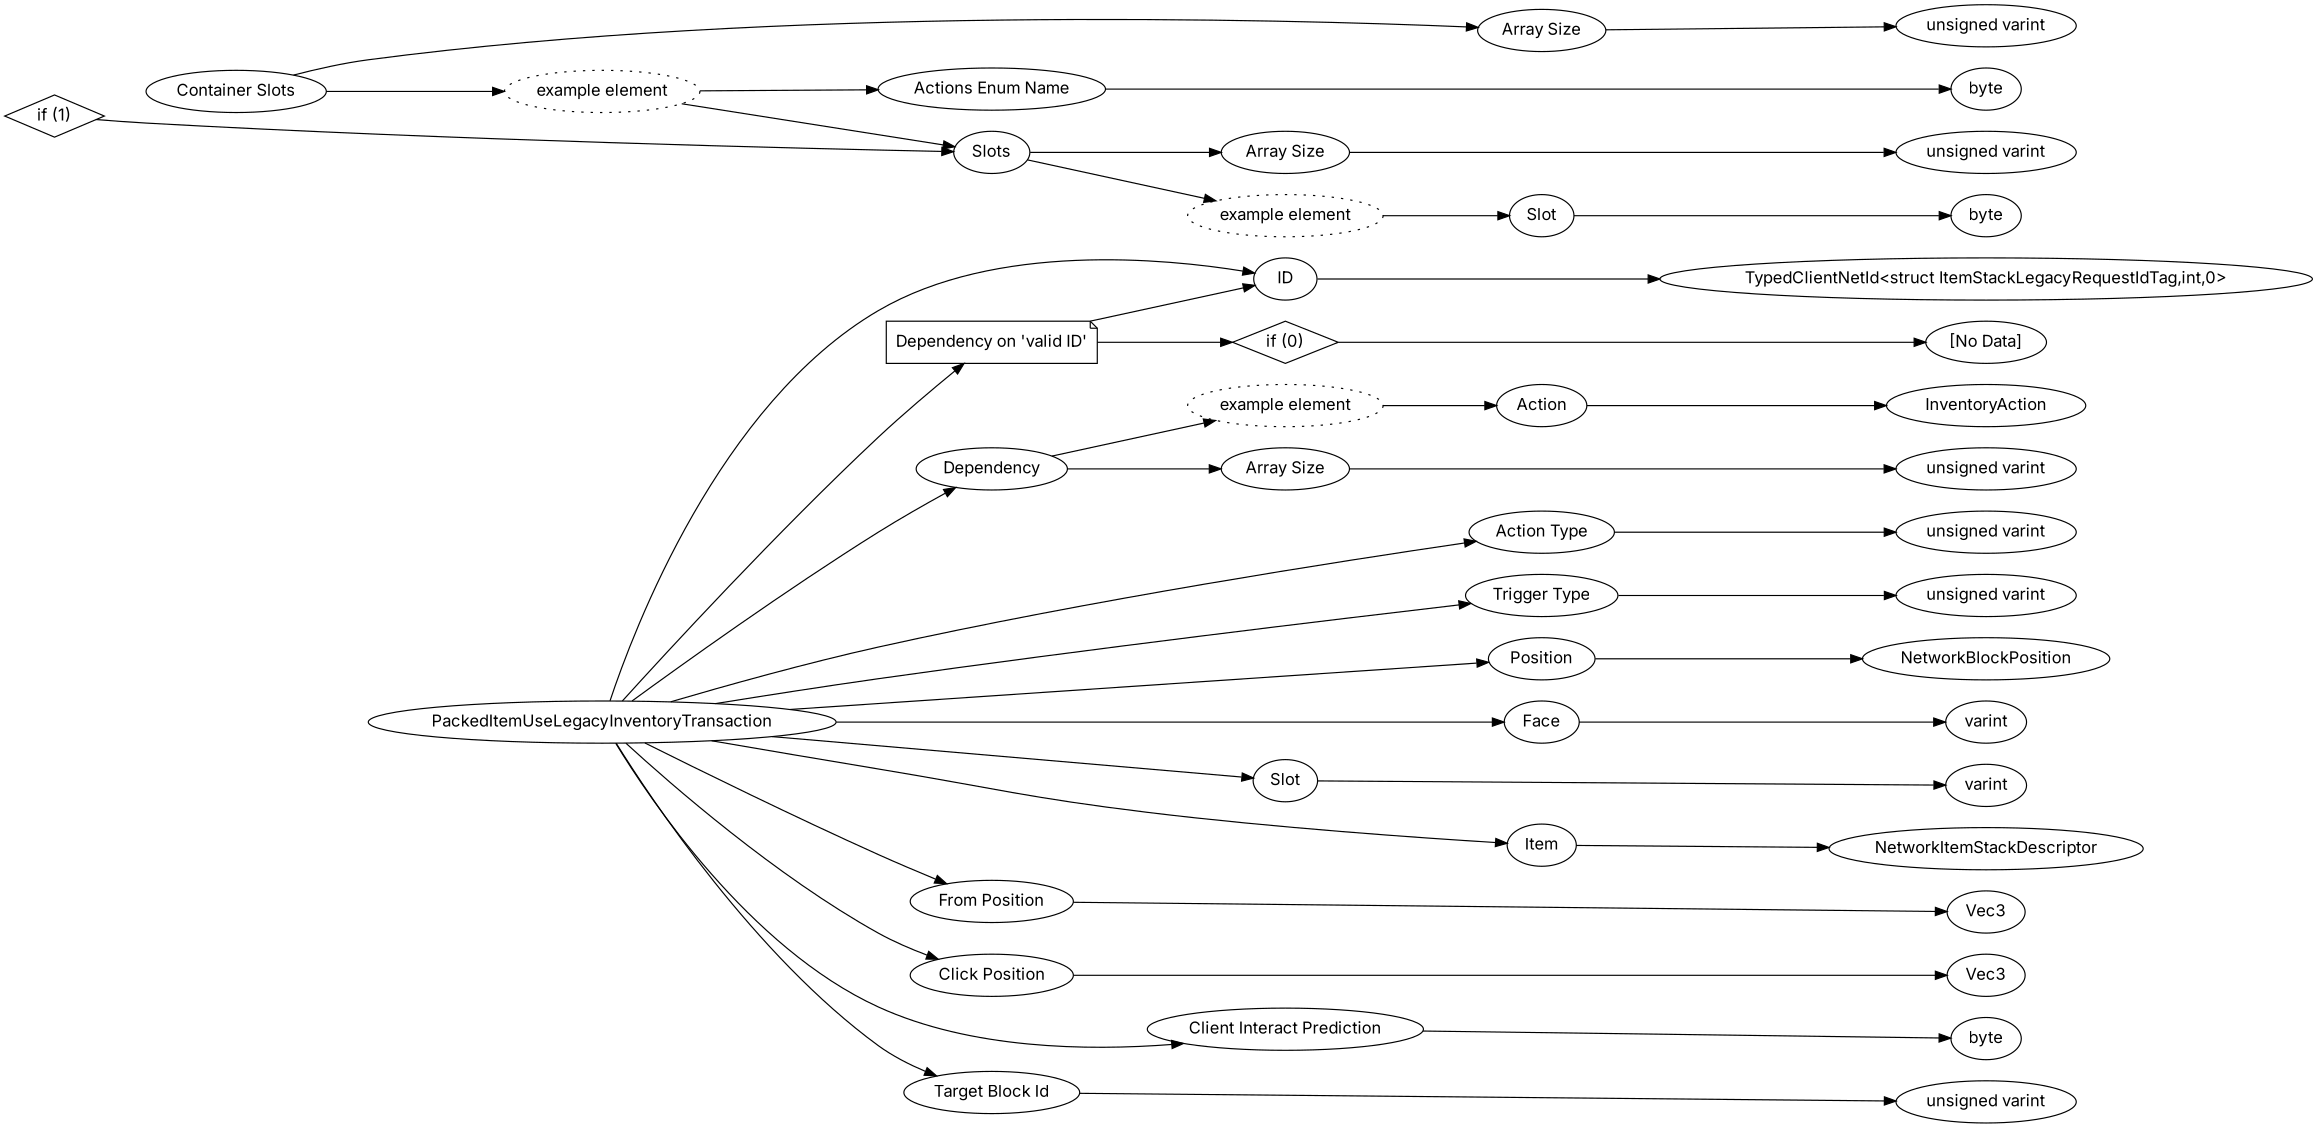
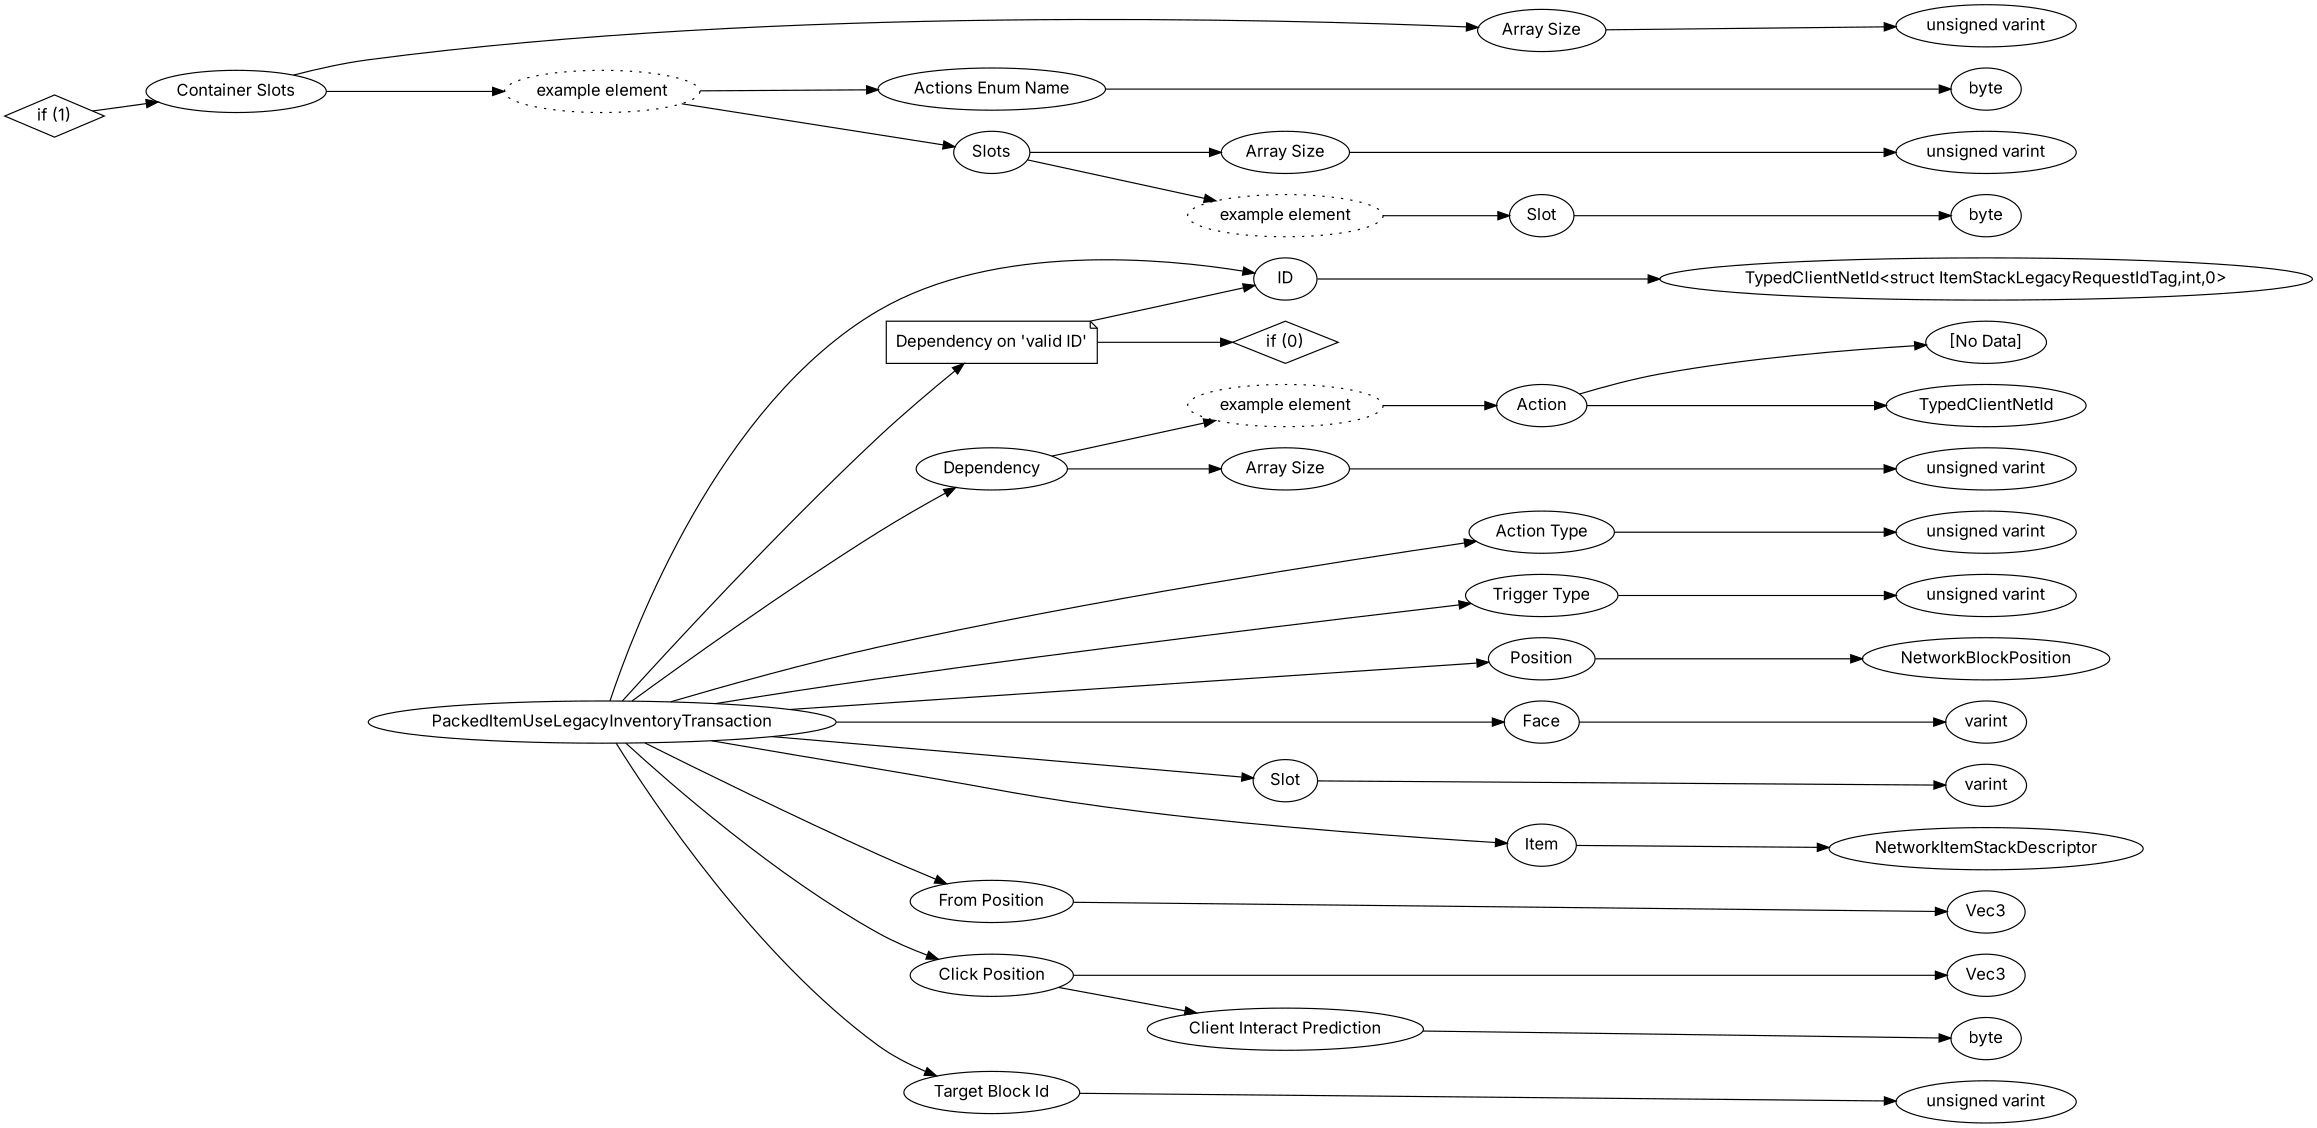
edge "if (1)" -> "Slots": now "if (1)" -> "Container Slots"
edge "if (0)" -> "[No Data]": now "Action" -> "[No Data]"
node "InventoryAction": label "InventoryAction" -> "TypedClientNetId"
edge "PackedItemUseLegacyInventoryTransaction" -> "Client Interact Prediction": now "Click Position" -> "Client Interact Prediction"
